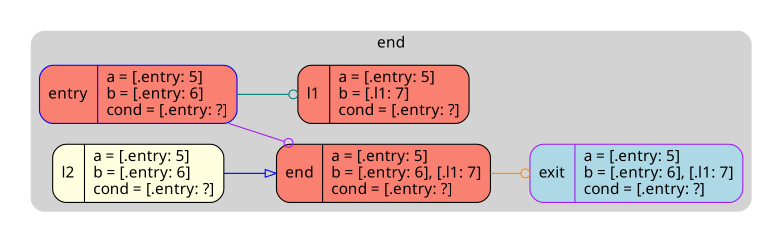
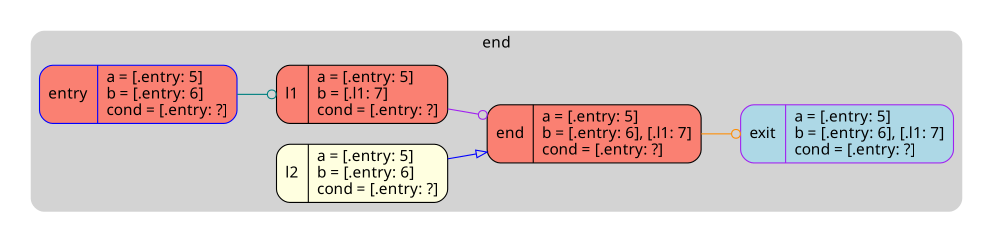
edge "entry" -> "end": now "l1" -> "end"
